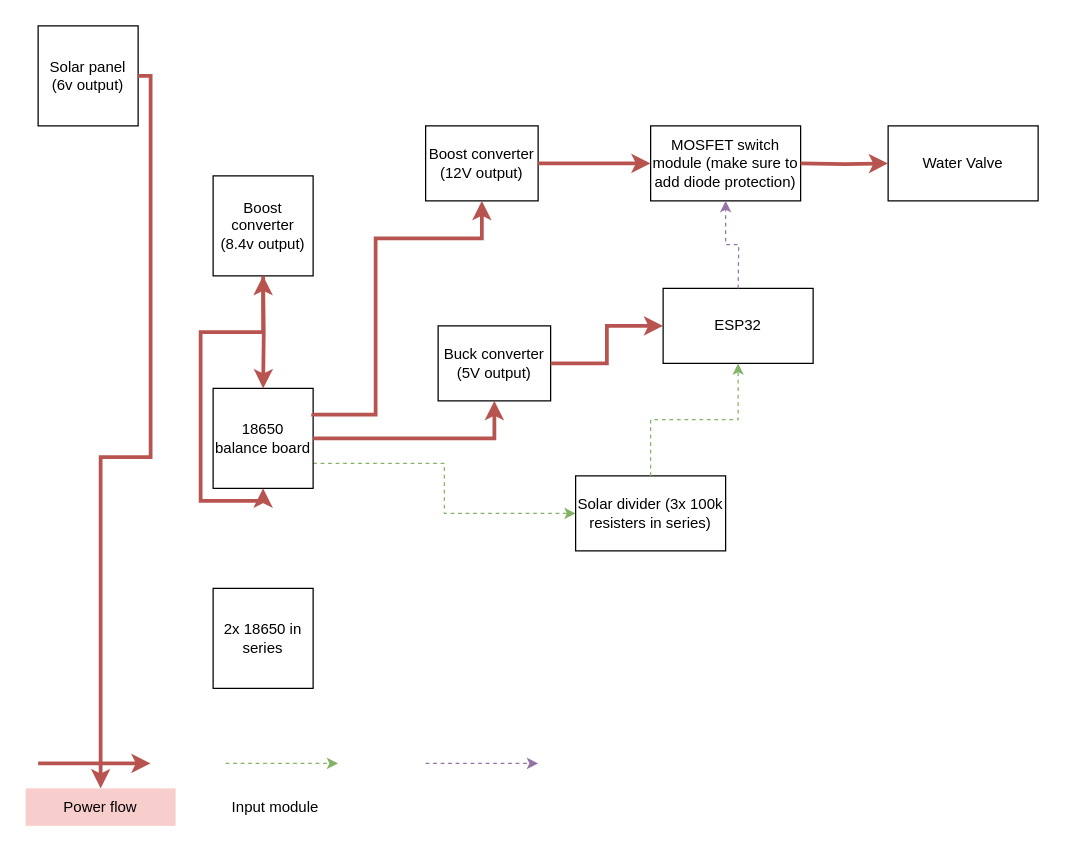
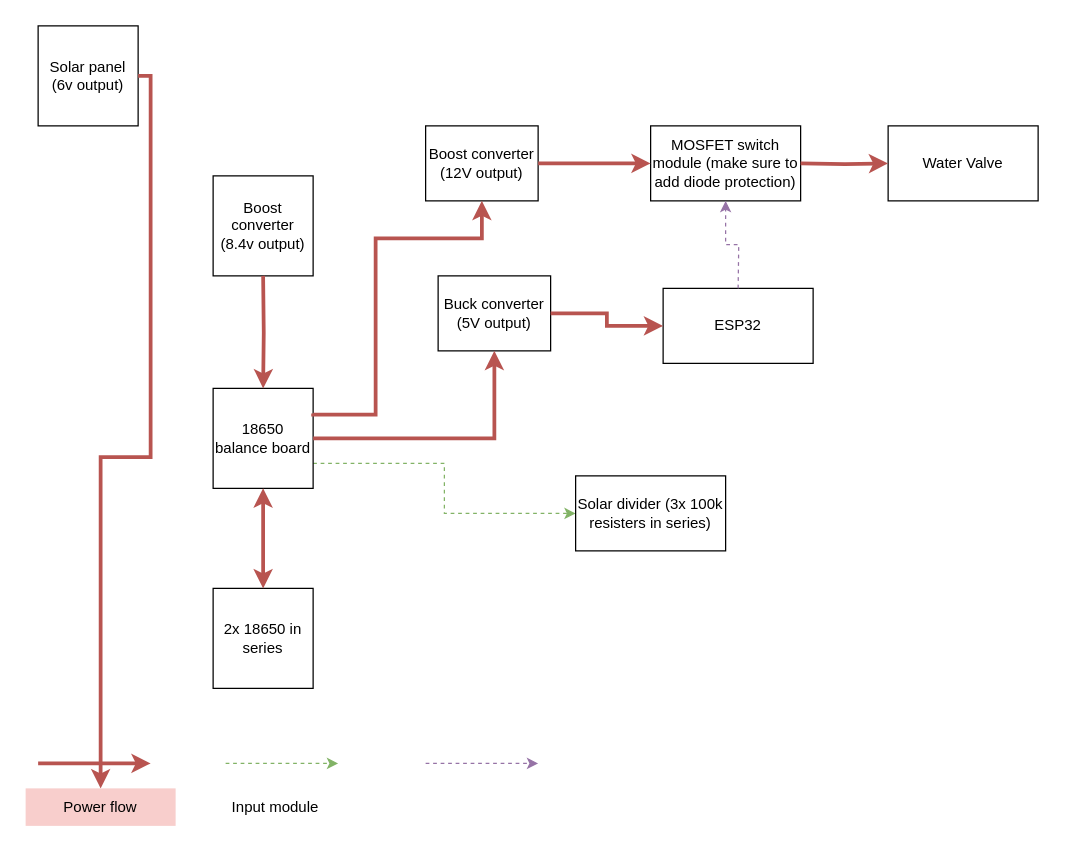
node "Buck converter (5V output)": moved (494, 363) -> (494, 313)
edge "Boost converter (8.4v output)" -- "18650 balance board": now "2x 18650 in series" -- "18650 balance board"
edge "Solar divider (3x 100k resisters in series)" -> "ESP32": removed
